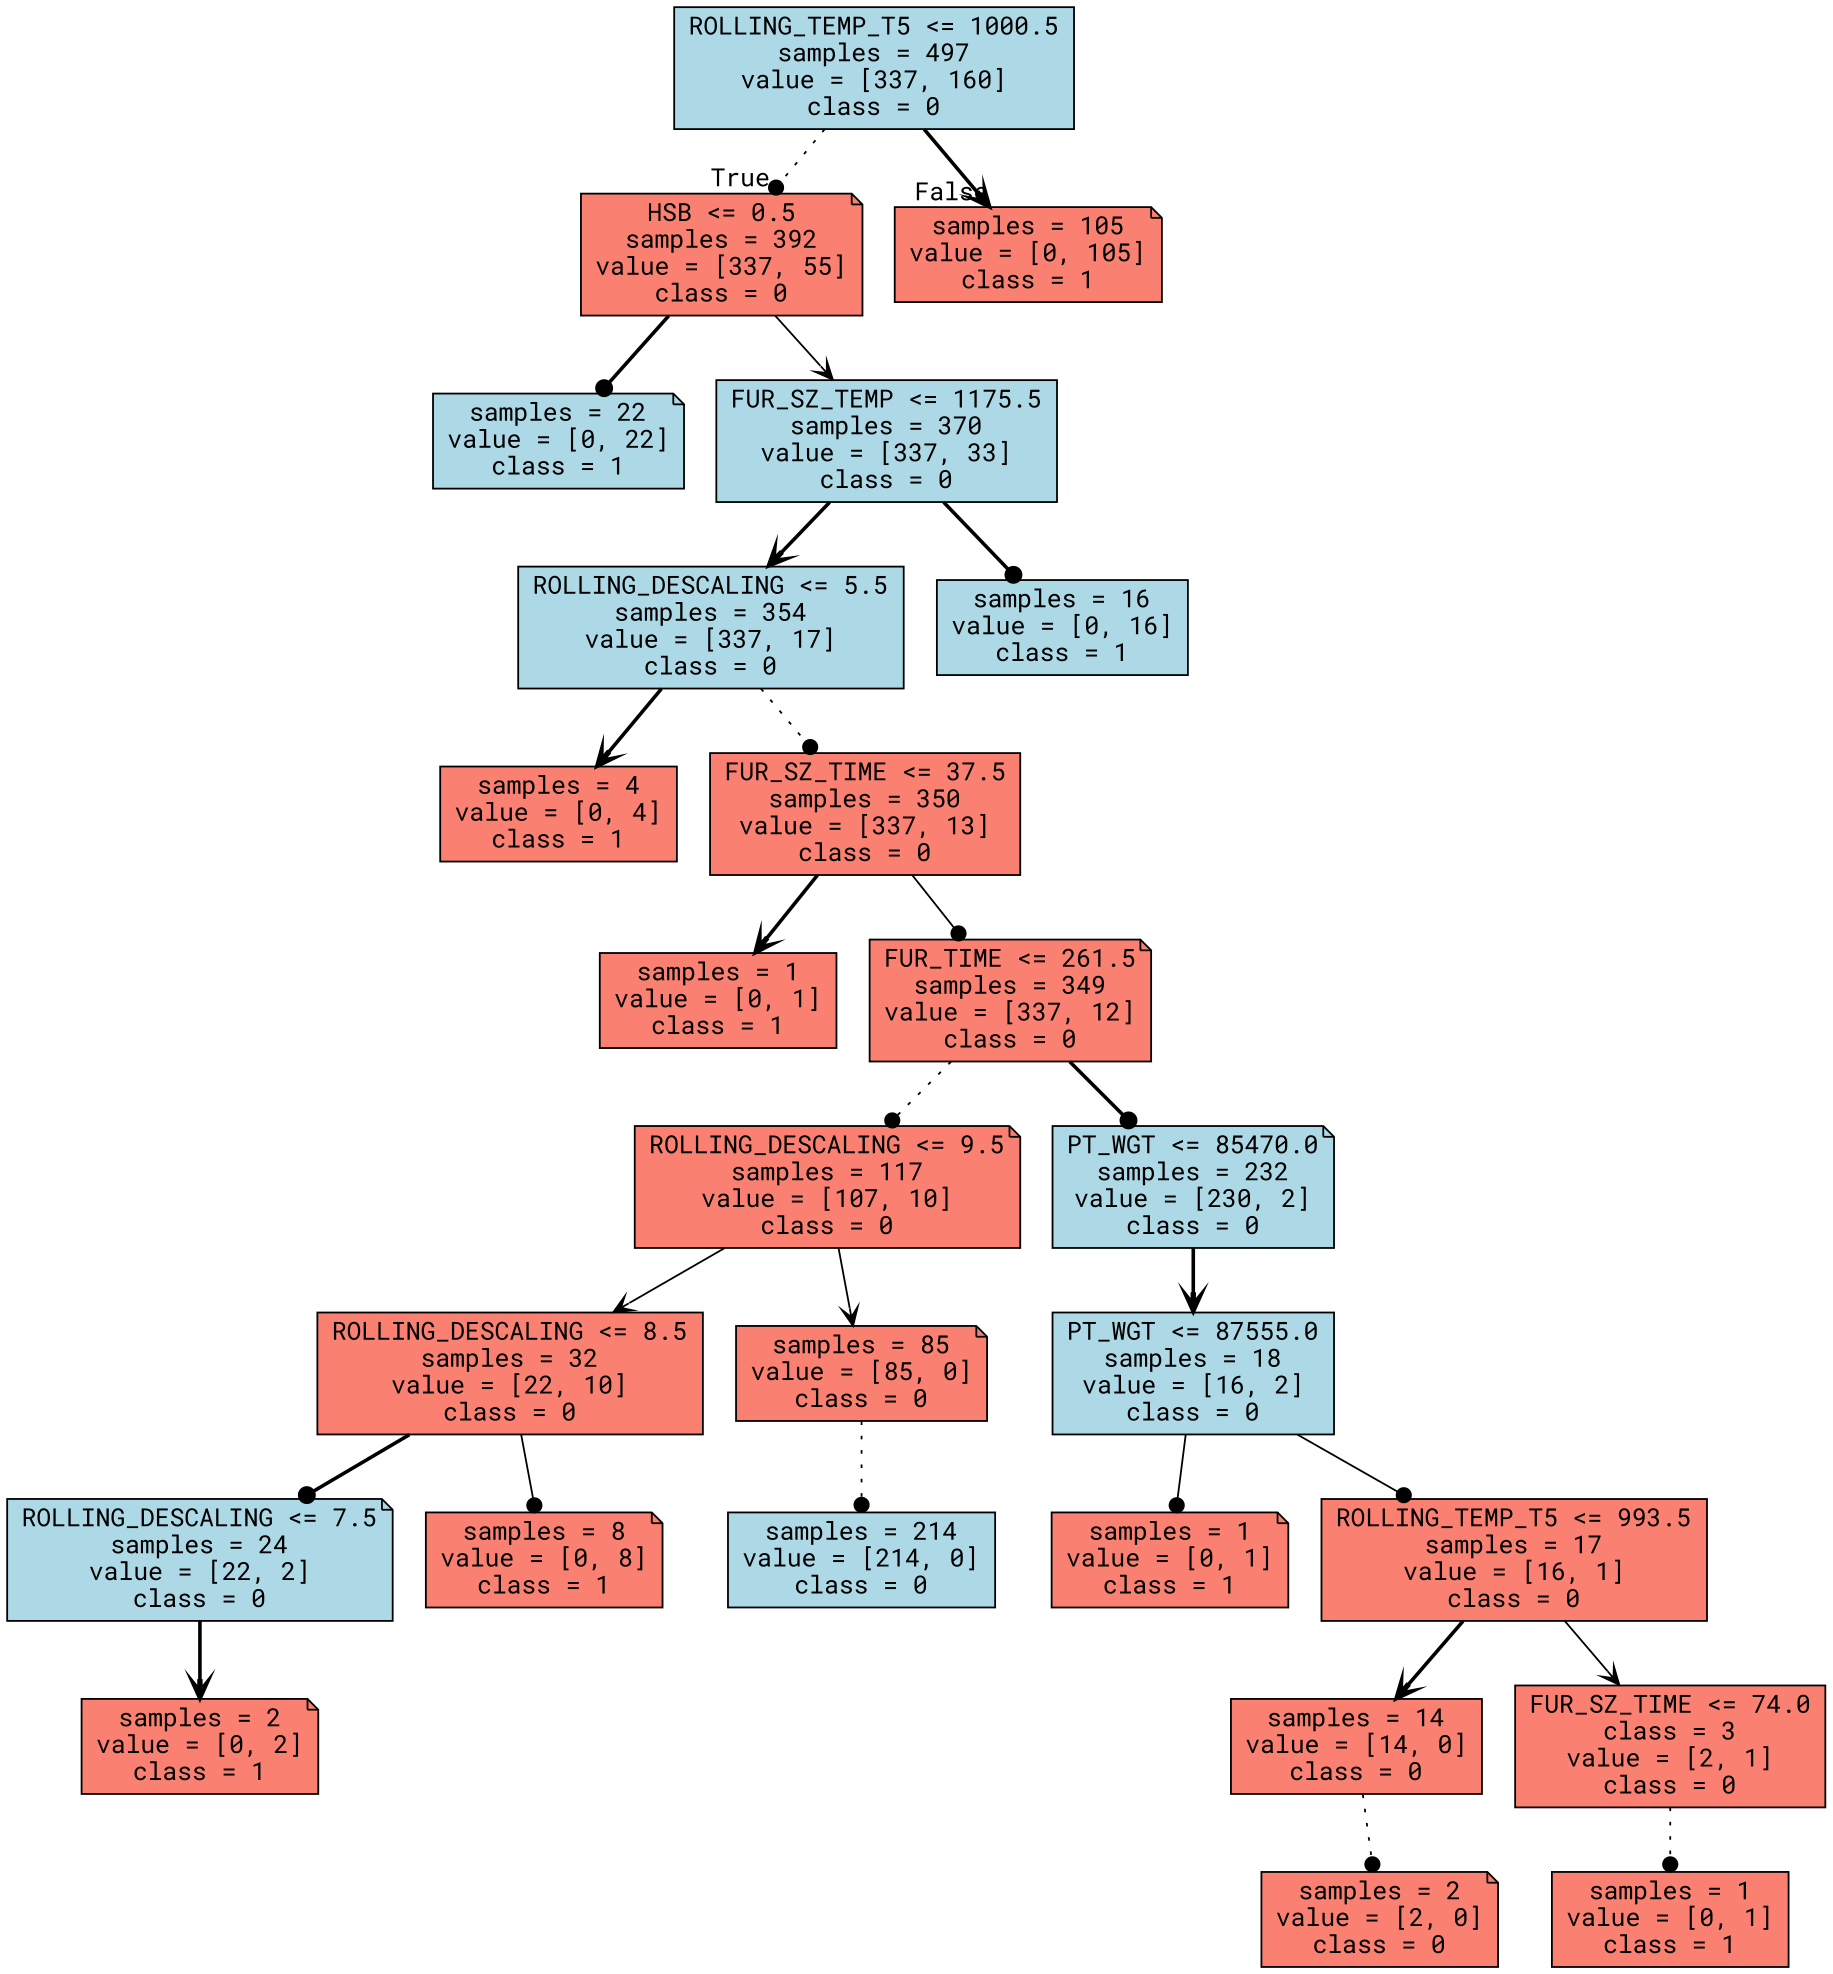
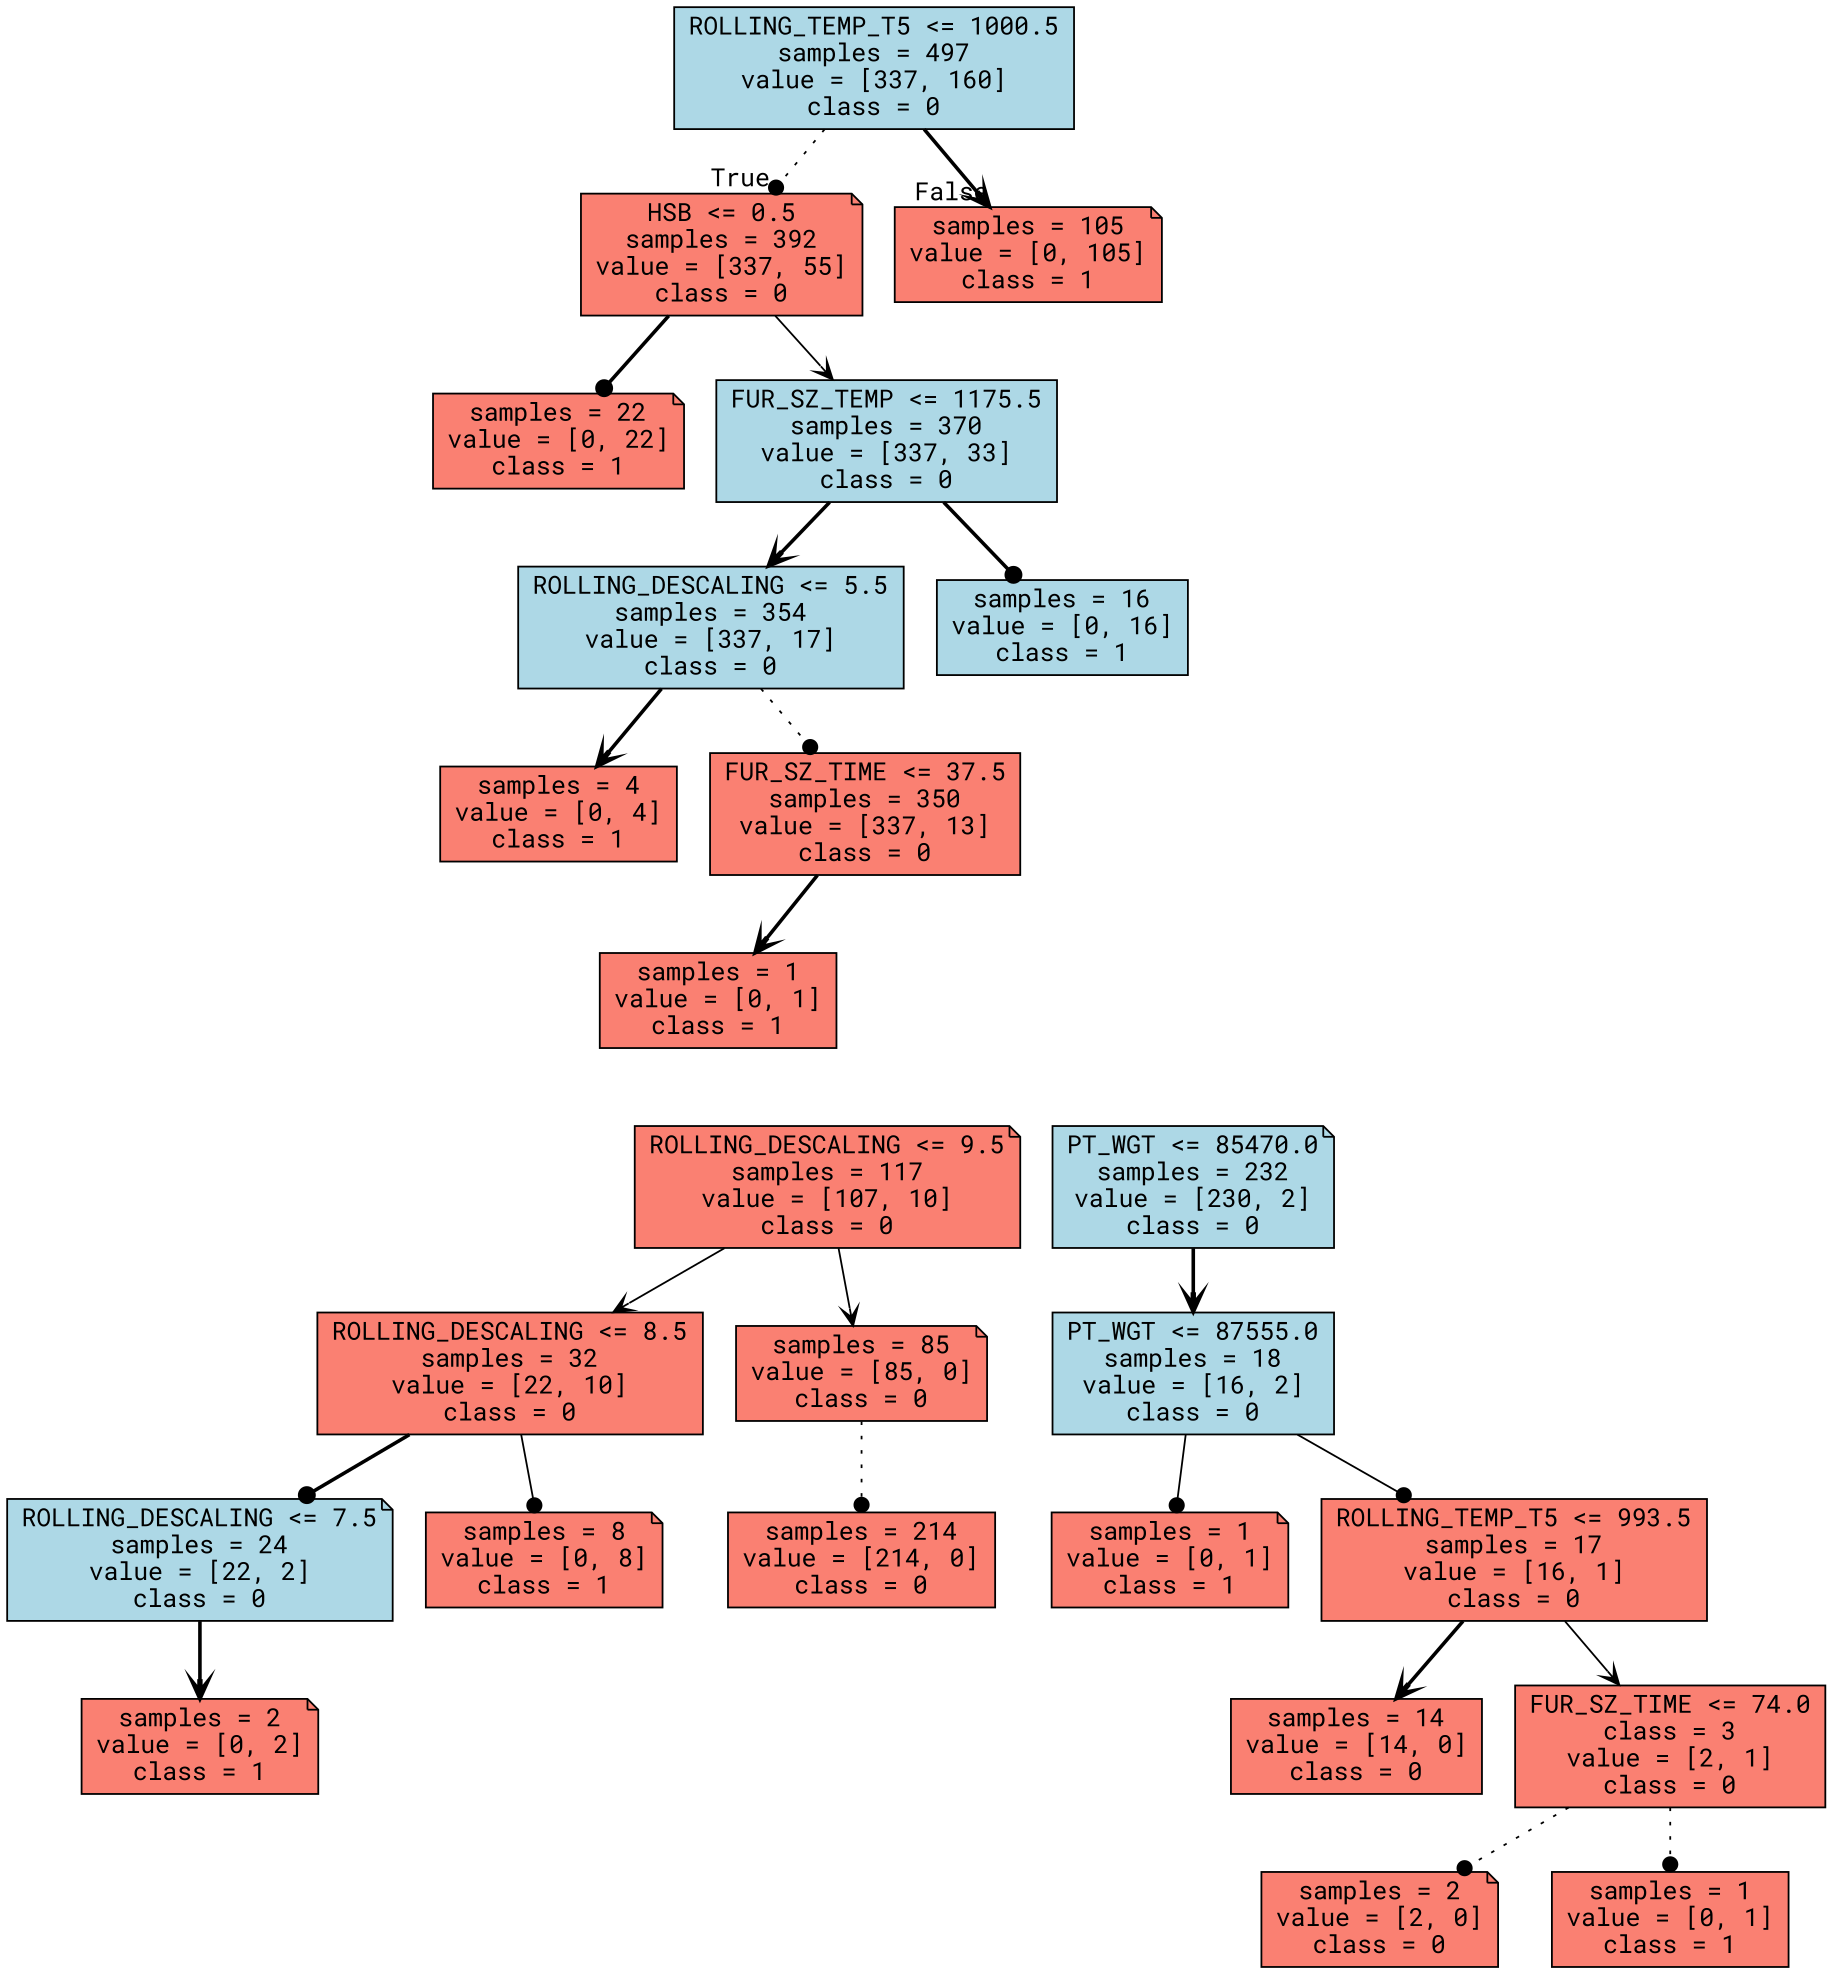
node "samples = 22 value = [0, 22] class = 1": fillcolor lightblue -> salmon
node "FUR_TIME <= 261.5 samples = 349 value = [337, 12] class = 0": removed
node "samples = 214 value = [214, 0] class = 0": fillcolor lightblue -> salmon
edge "samples = 14 value = [14, 0] class = 0" -> "samples = 2 value = [2, 0] class = 0": now "FUR_SZ_TIME <= 74.0 class = 3 value = [2, 1] class = 0" -> "samples = 2 value = [2, 0] class = 0"
